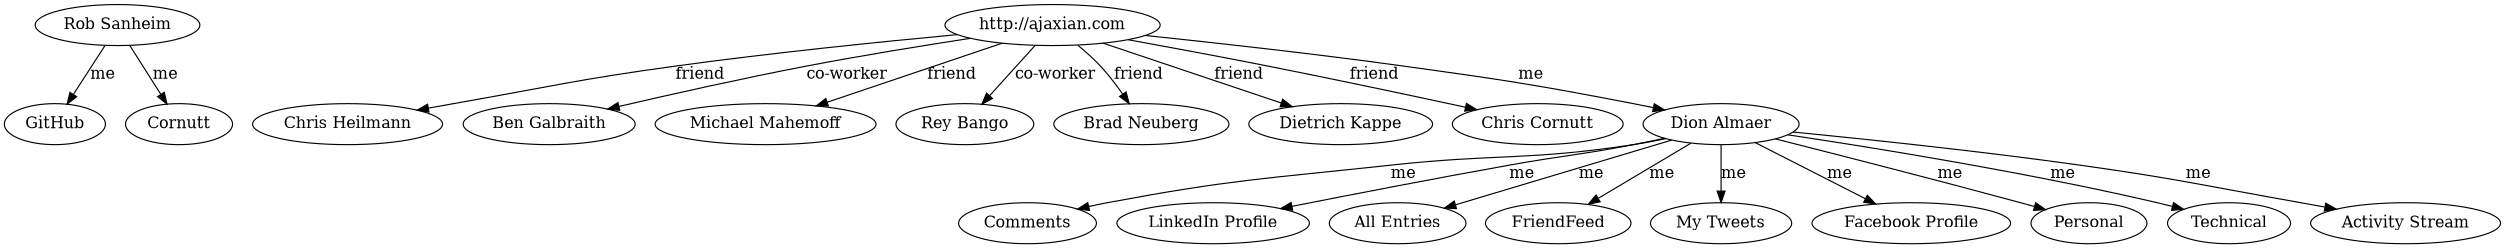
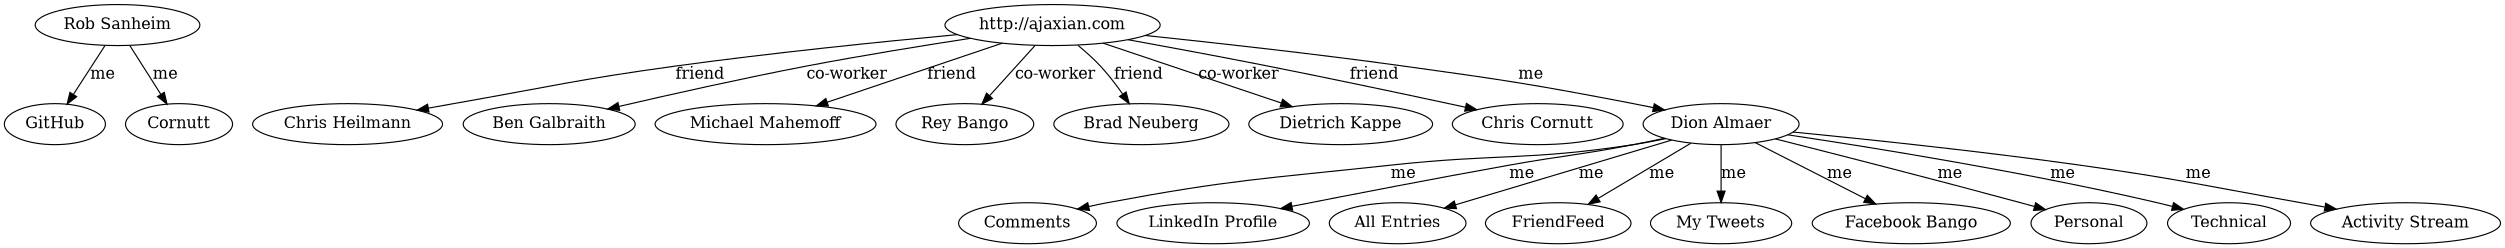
edge "http://ajaxian.com" -> "Dietrich Kappe": label "friend" -> "co-worker"
node "Facebook Profile": label "Facebook Profile" -> "Facebook Bango"
